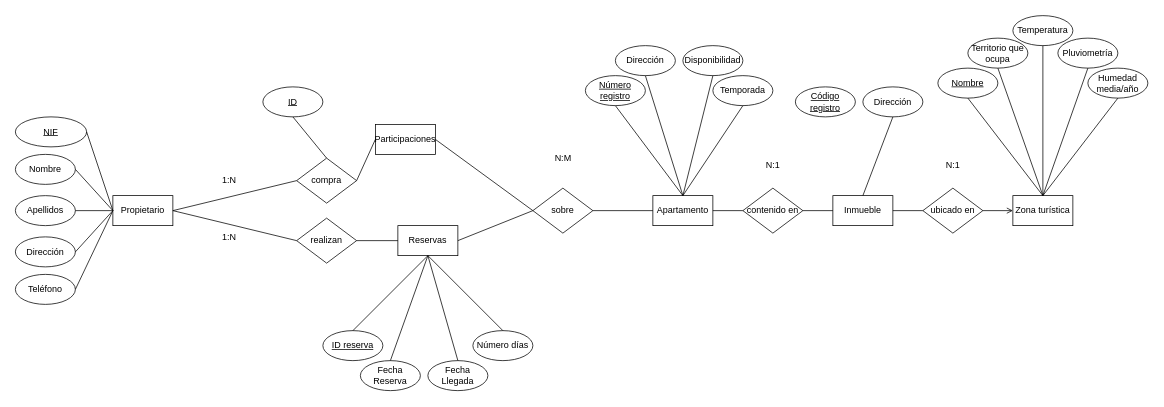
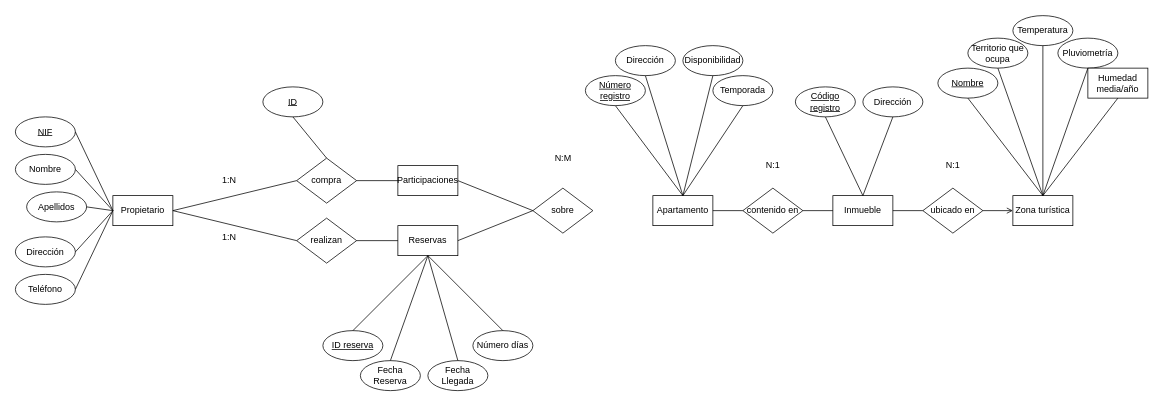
node "Humedad media/año": shape ellipse -> rectangle
node "NIF": size 71x30 -> 60x30
node "Participaciones": moved (405, 139) -> (428, 180)
edge "Código registro" -- "Inmueble": added
node "Apellidos": moved (45, 210) -> (57, 207)
edge "sobre" -- "Apartamento": removed
